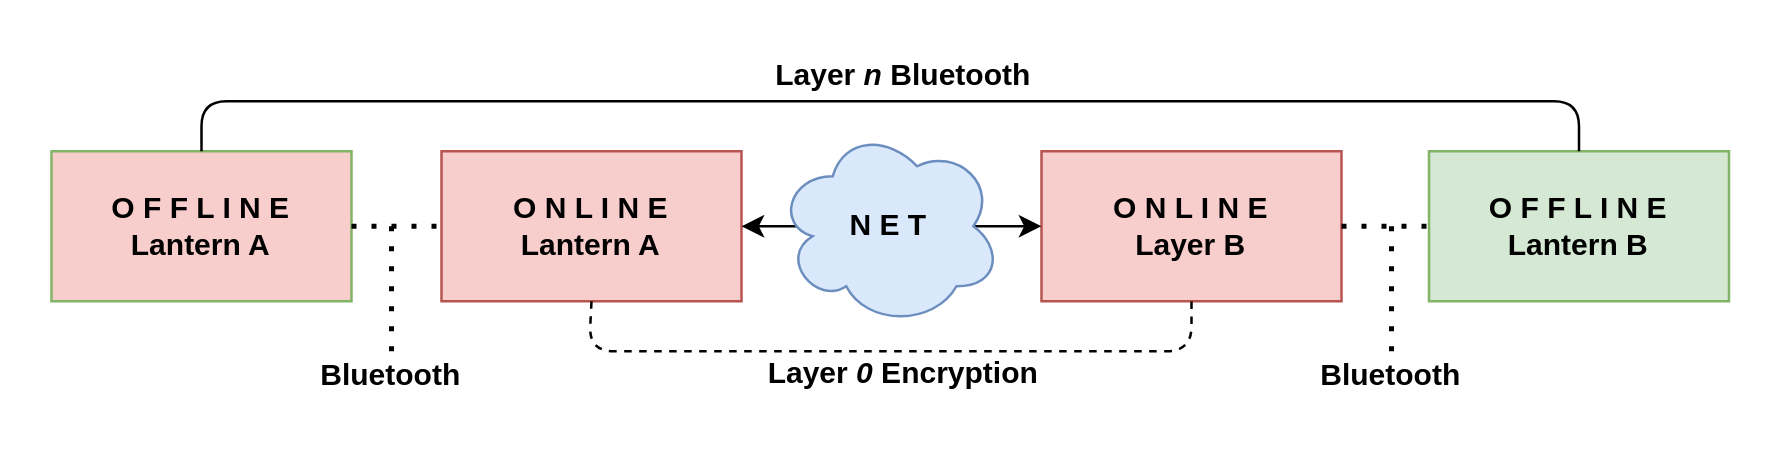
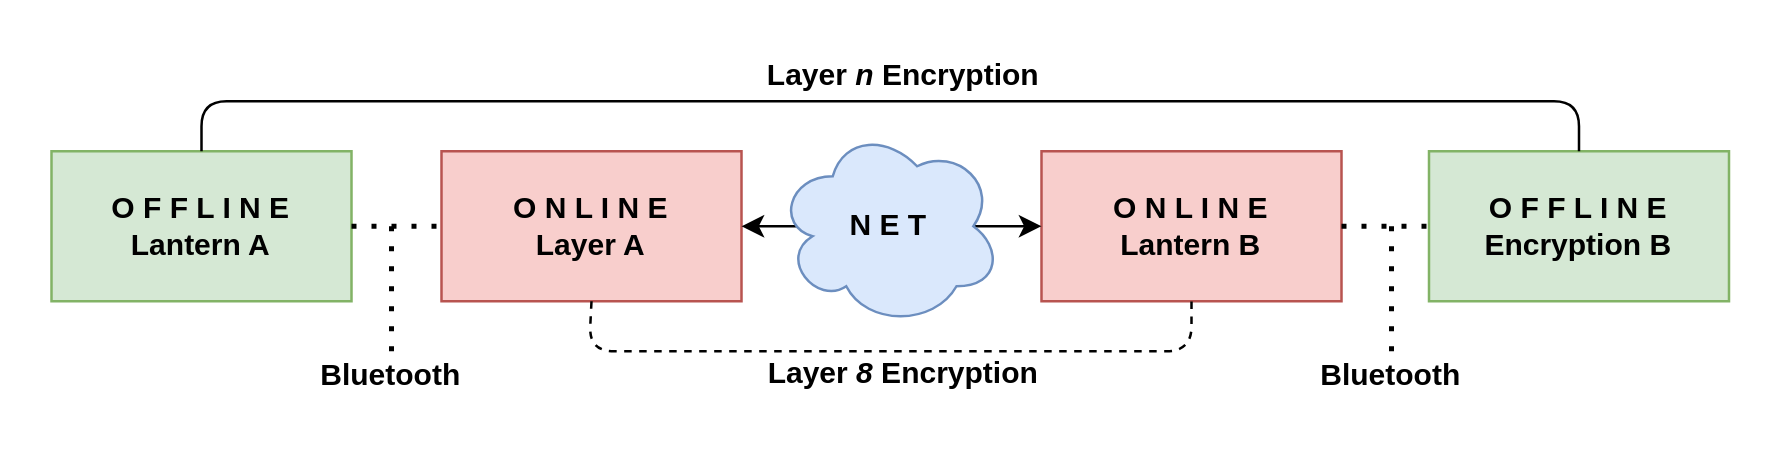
node "Layer n Bluetooth": label "Layer n Bluetooth" -> "Layer n Encryption"
node "O F F L I N E Lantern A": fillcolor #f8cecc -> #d5e8d4
node "O N L I N E Lantern A": label "O N L I N E Lantern A" -> "O N L I N E Layer A"
node "O N L I N E Layer B": label "O N L I N E Layer B" -> "O N L I N E Lantern B"
node "O F F L I N E Lantern B": label "O F F L I N E Lantern B" -> "O F F L I N E Encryption B"
node "Layer 0 Encryption": label "Layer 0 Encryption" -> "Layer 8 Encryption"
